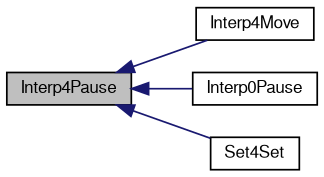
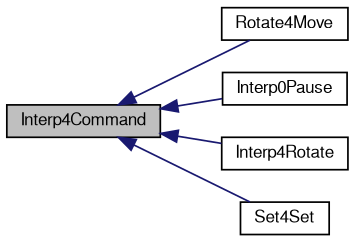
node "Interp4Move": label "Interp4Move" -> "Rotate4Move"
node "Interp4Pause": label "Interp4Pause" -> "Interp4Command"
node "Interp4Rotate": added
